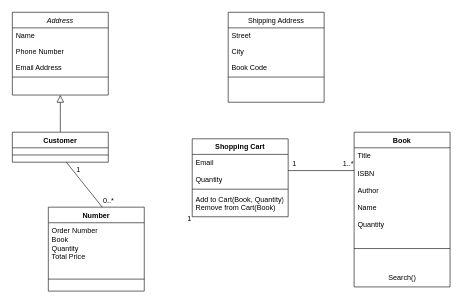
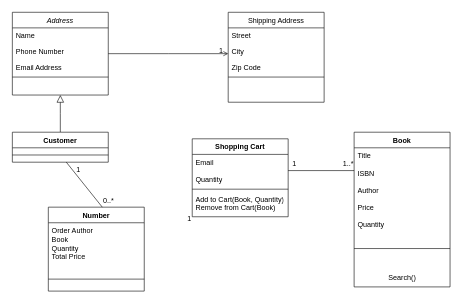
edge "Address" -> "Shipping Address": added, label "1"
node "Book Code": label "Book Code" -> "Zip Code"
node "Title ISBN Author Name Quantity": label "Title ISBN Author Name Quantity" -> "Title ISBN Author Price Quantity"
node "Order Number Book Quantity Total Price": label "Order Number Book Quantity Total Price" -> "Order Author Book Quantity Total Price"
